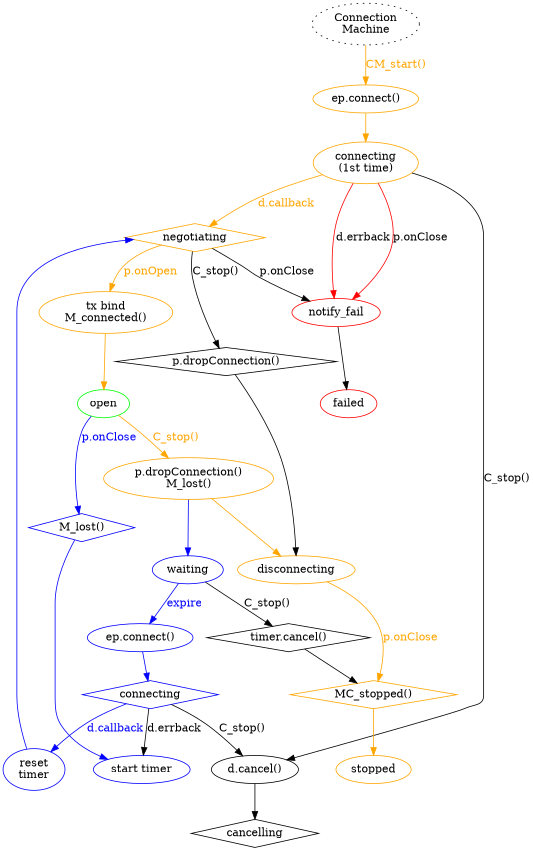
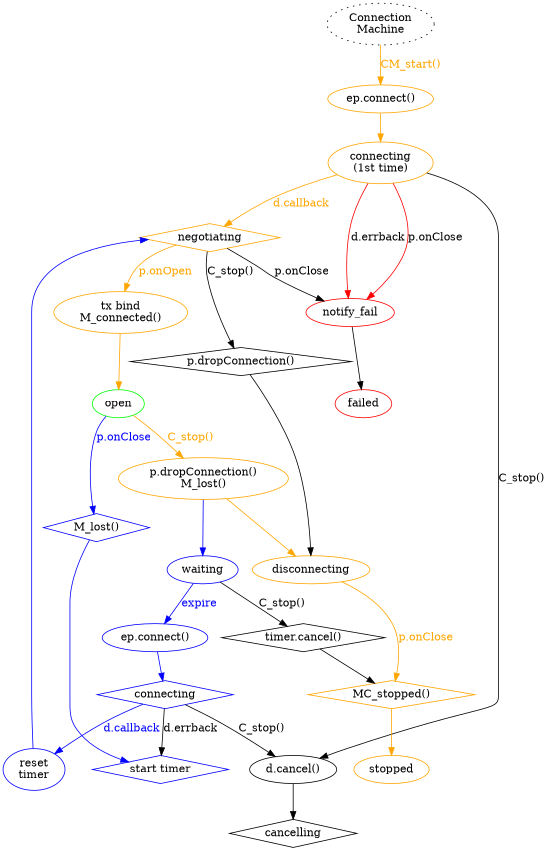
node "start timer": shape ellipse -> diamond
